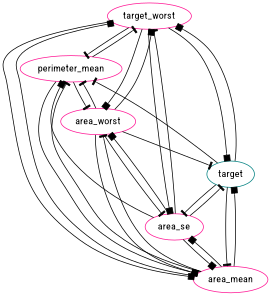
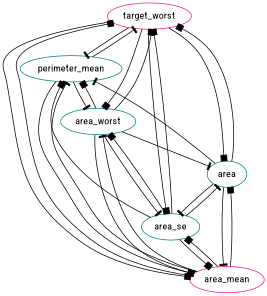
node "perimeter_mean": color deeppink -> teal
edge "area_worst" -> "perimeter_mean": arrowhead tee -> box
edge "area_se" -> "target_worst": arrowhead tee -> box
node "area_worst": color deeppink -> teal
node "target": label "target" -> "area"
node "area_se": color deeppink -> teal
